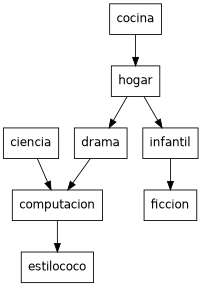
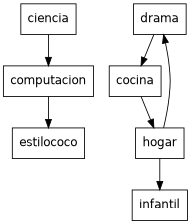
edge "drama" -> "computacion": now "drama" -> "cocina"
node "ficcion": removed
